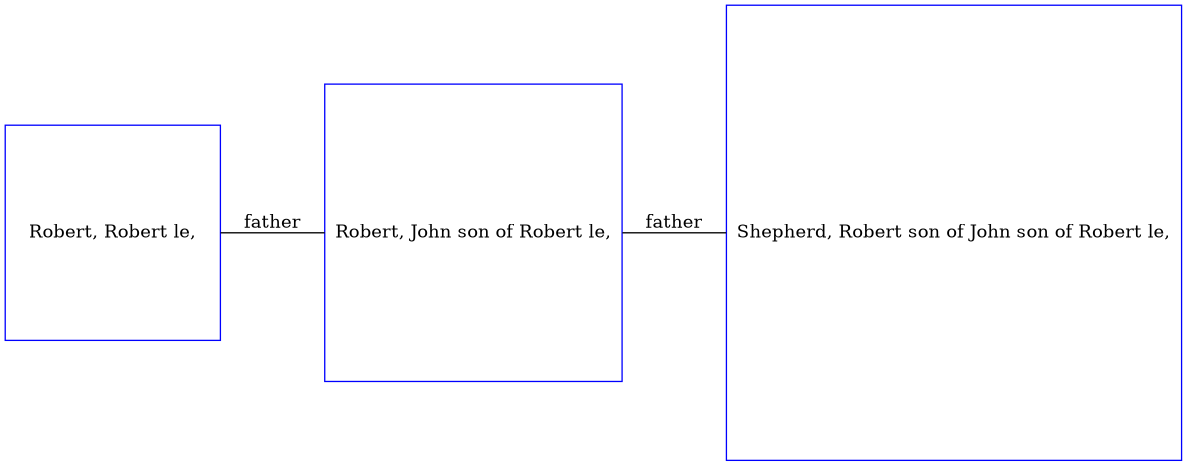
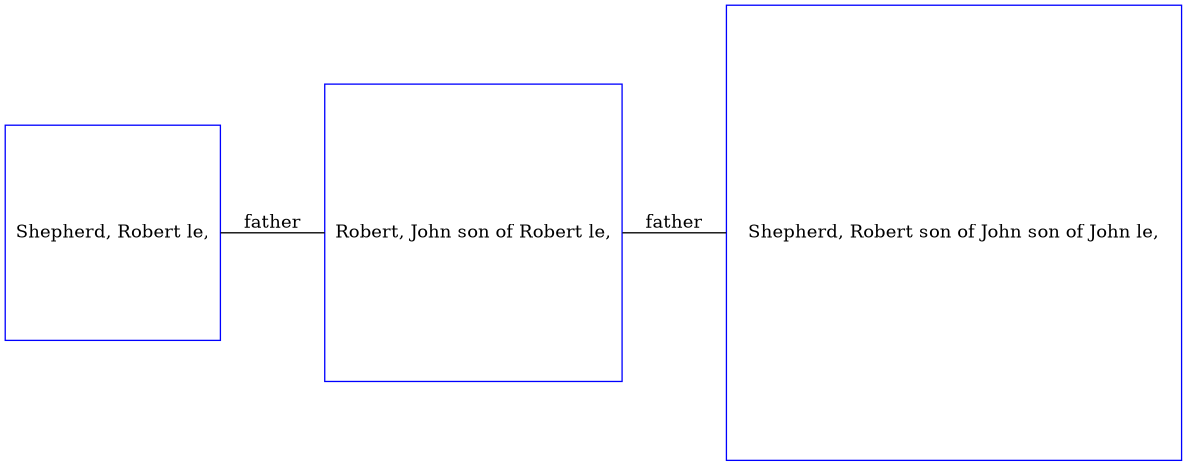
node "Robert, Robert le,": label "Robert, Robert le," -> "Shepherd, Robert le,"
node "Shepherd, Robert son of John son of Robert le,": label "Shepherd, Robert son of John son of Robert le," -> "Shepherd, Robert son of John son of John le,"
